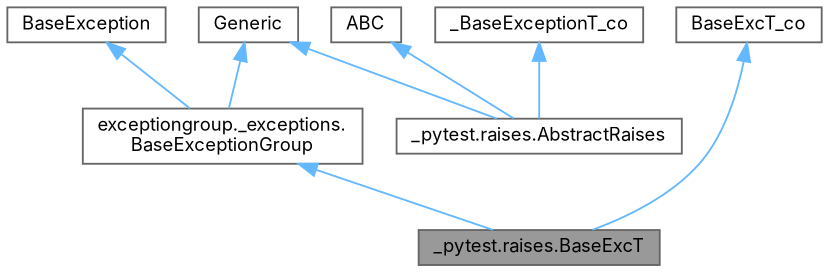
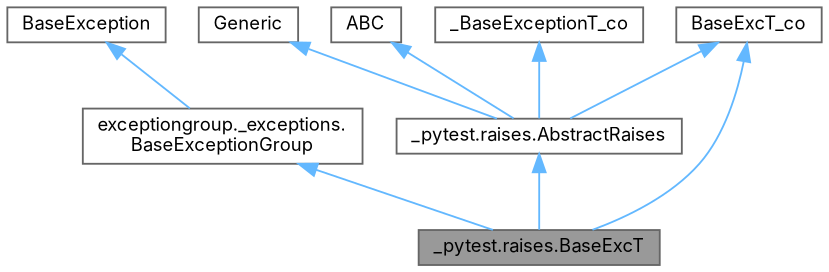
edge "exceptiongroup._exceptions. BaseExceptionGroup" -> "Generic": removed
edge "_pytest.raises.AbstractRaises" -> "BaseExcT_co": added
edge "_pytest.raises.BaseExcT" -> "_pytest.raises.AbstractRaises": added
